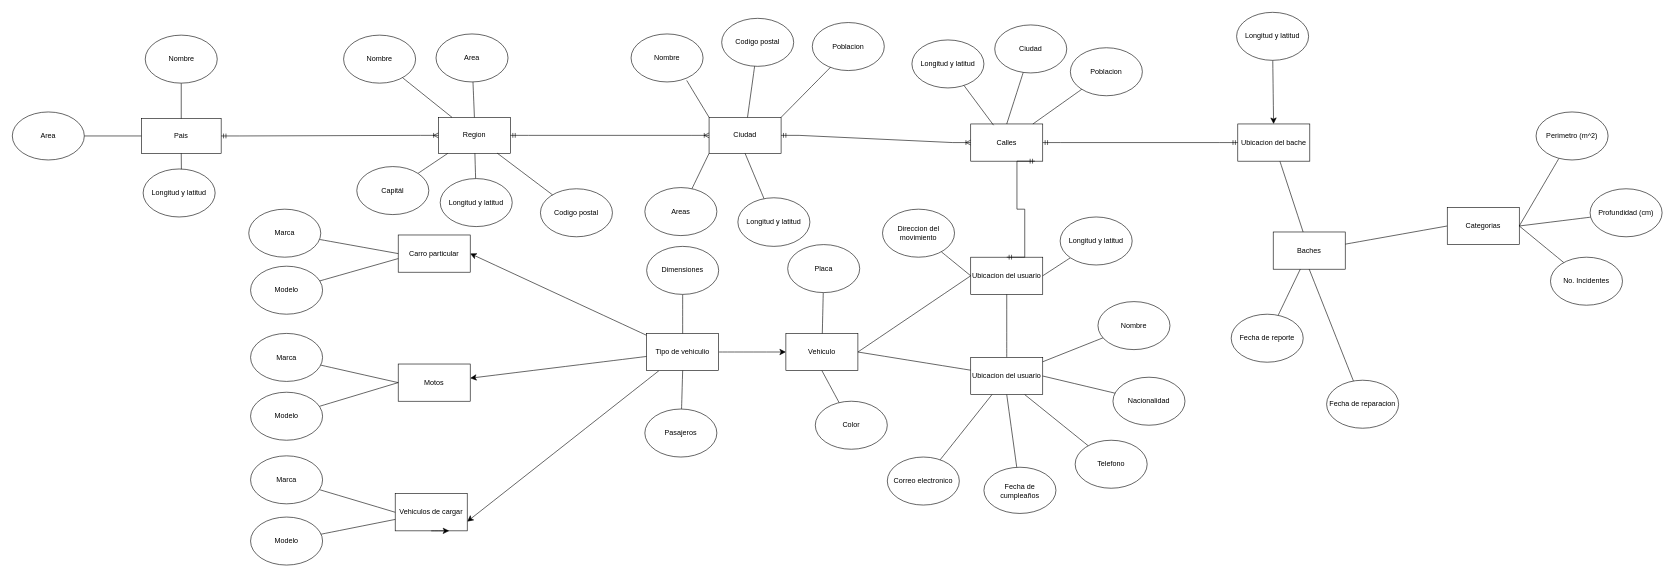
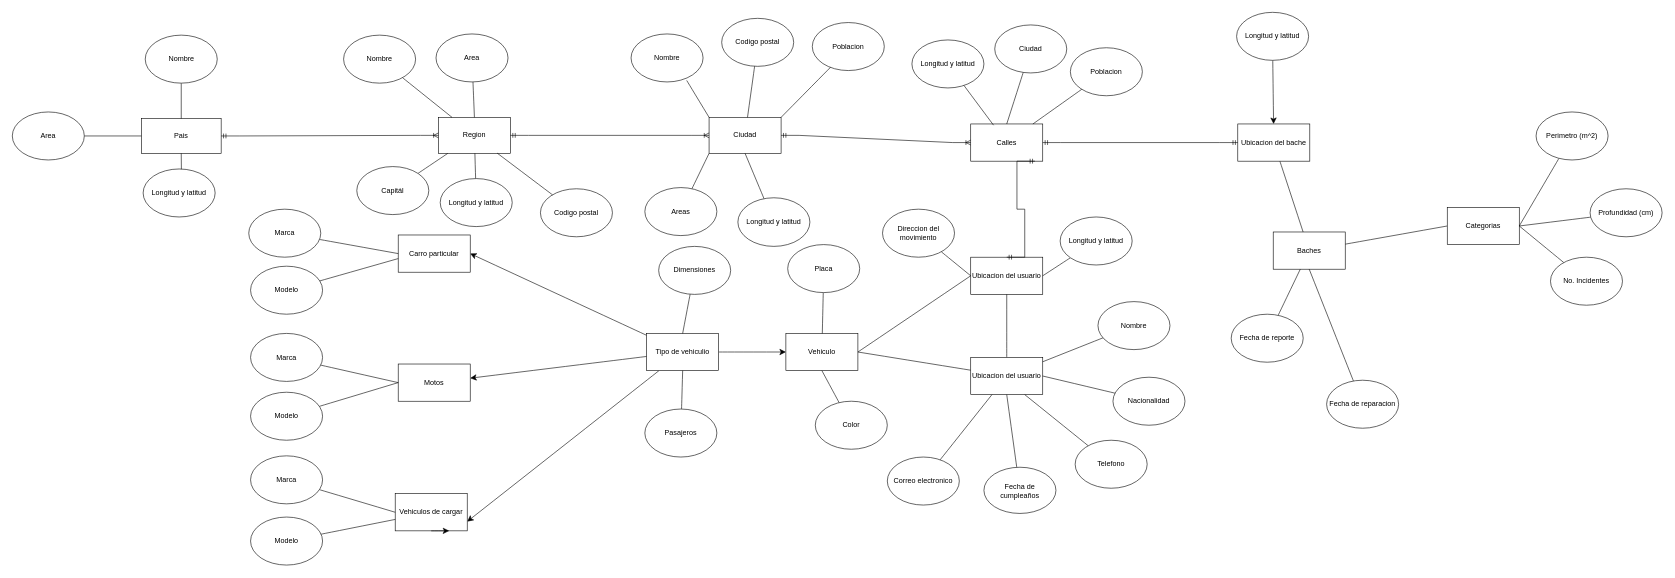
node "Dimensiones": moved (683, 270) -> (695, 270)
